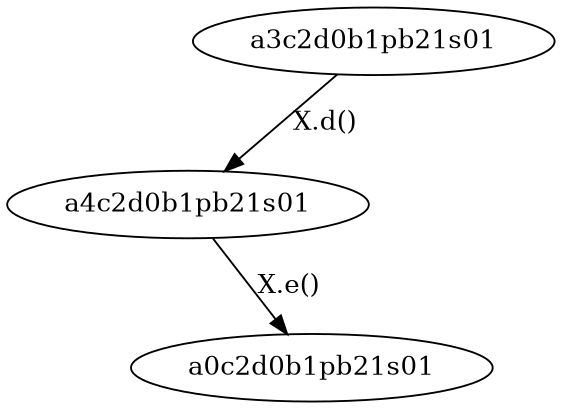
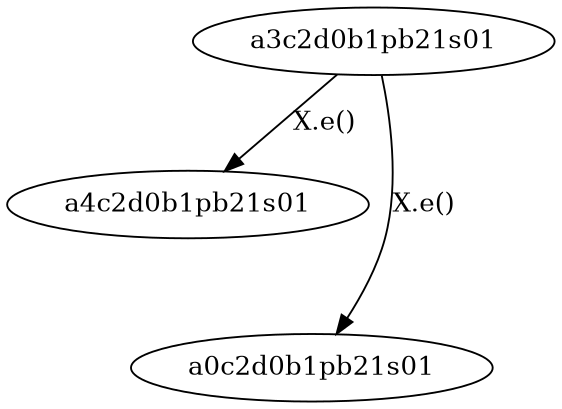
edge "a3c2d0b1pb21s01" -> "a4c2d0b1pb21s01": label "X.d()" -> "X.e()"
edge "a4c2d0b1pb21s01" -> "a0c2d0b1pb21s01": now "a3c2d0b1pb21s01" -> "a0c2d0b1pb21s01"
